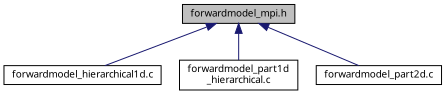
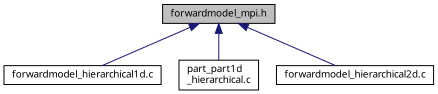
node "forwardmodel_part1d _hierarchical.c": label "forwardmodel_part1d _hierarchical.c" -> "part_part1d _hierarchical.c"
node "forwardmodel_part2d.c": label "forwardmodel_part2d.c" -> "forwardmodel_hierarchical2d.c"
